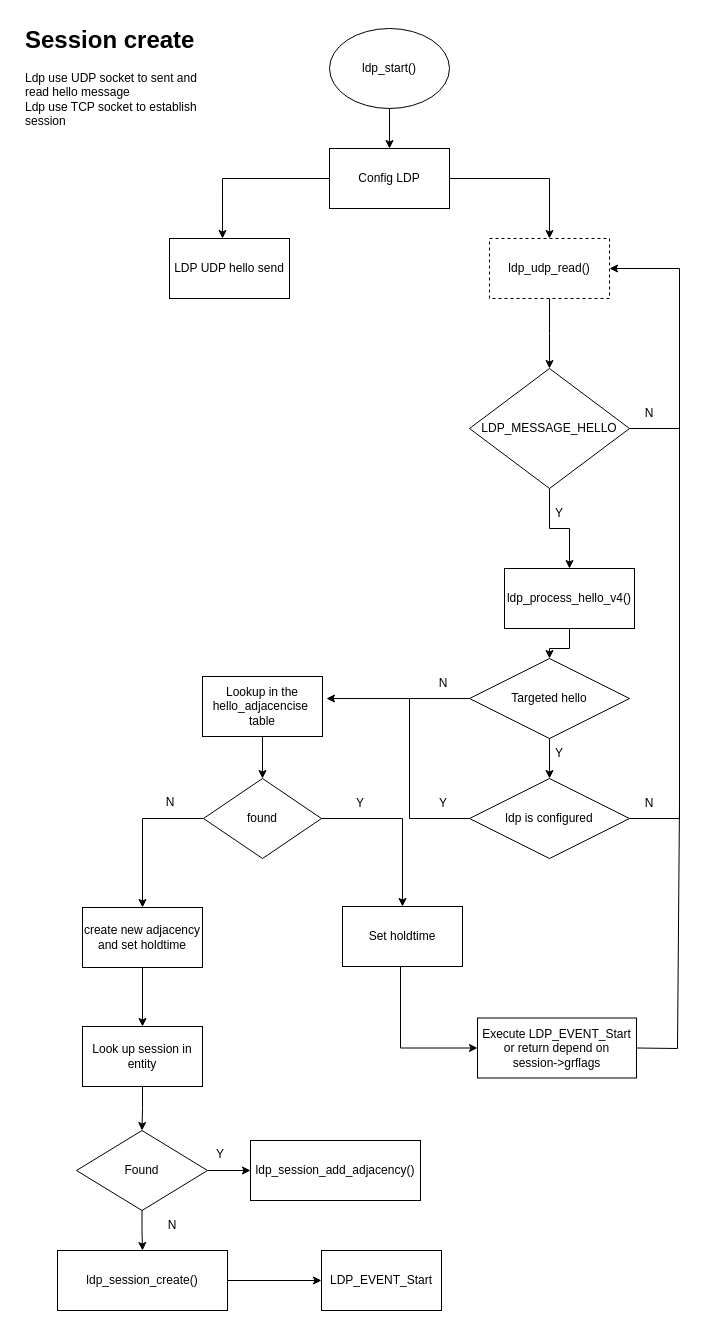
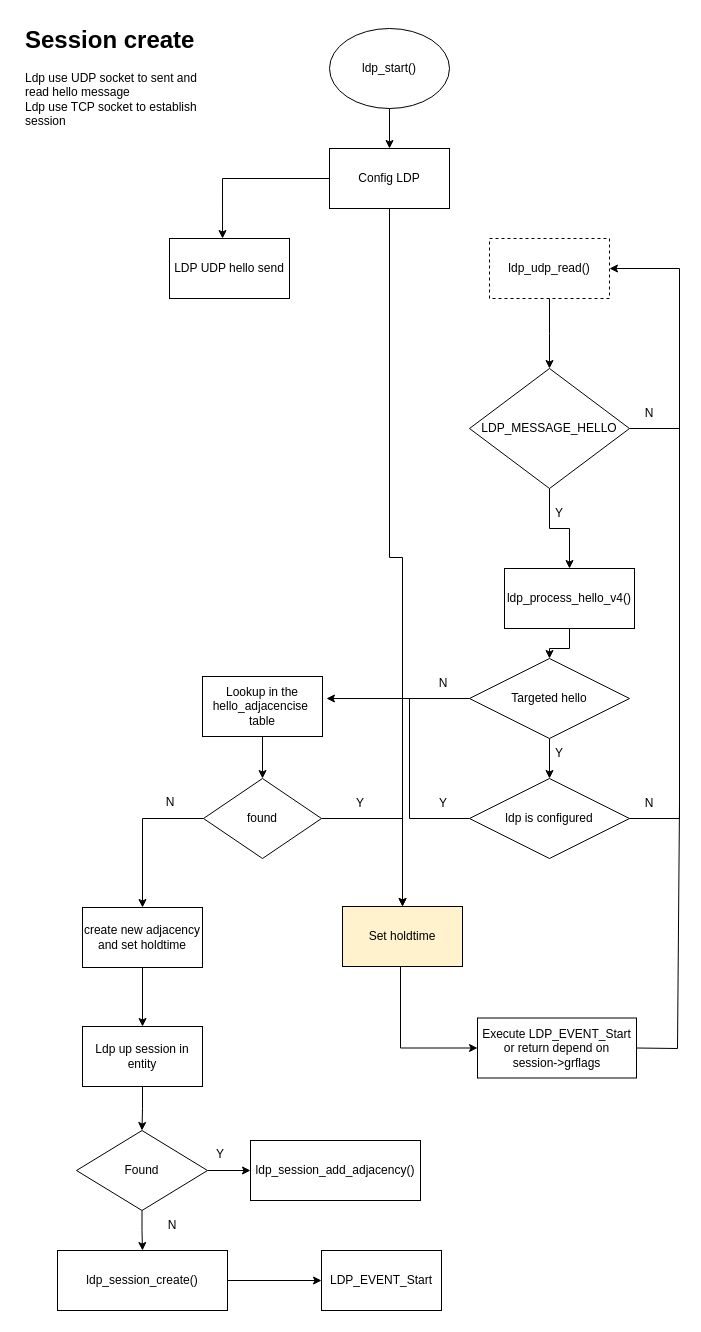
edge "Config LDP" -> "ldp_udp_read()": now "Config LDP" -> "Set holdtime"
node "Set holdtime": fillcolor #ffffff -> #fff2cc
node "Look up session in entity": label "Look up session in entity" -> "Ldp up session in entity"
